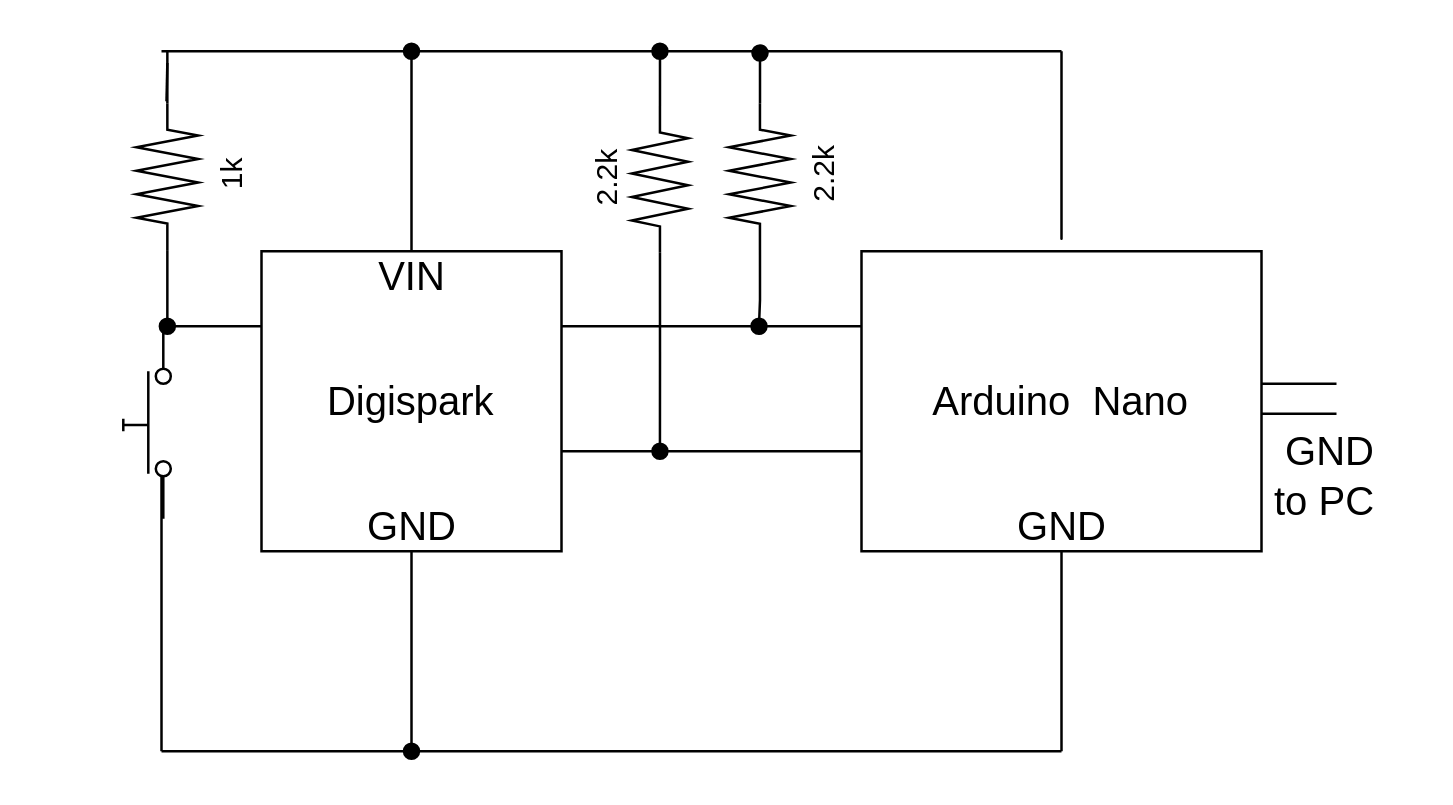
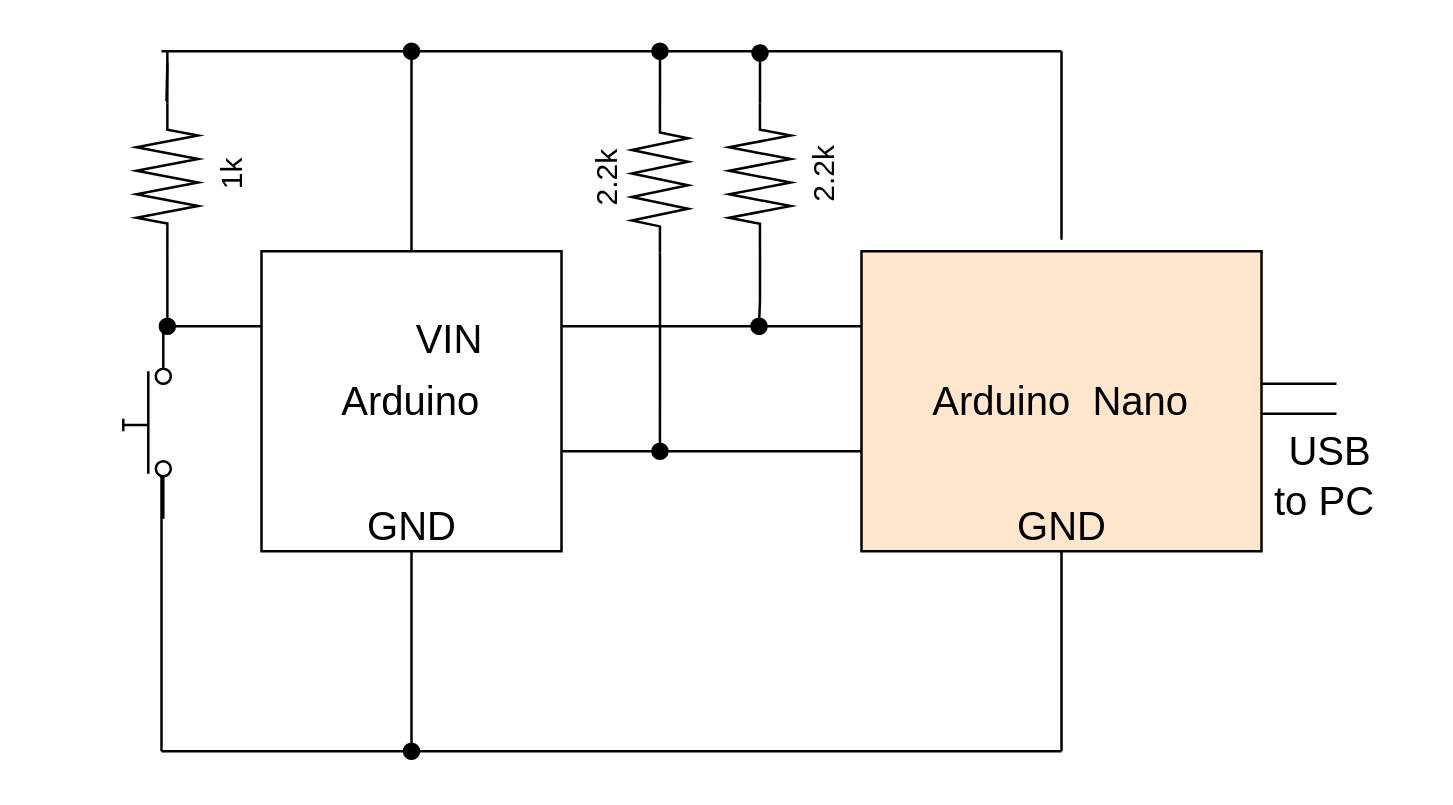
node "VIN": moved (411, 276) -> (449, 339)
node "Digispark": label "Digispark" -> "Arduino"
node "Arduino Nano": fillcolor #ffffff -> #ffe6cc
node "GND to PC": label "GND to PC" -> "USB to PC"
